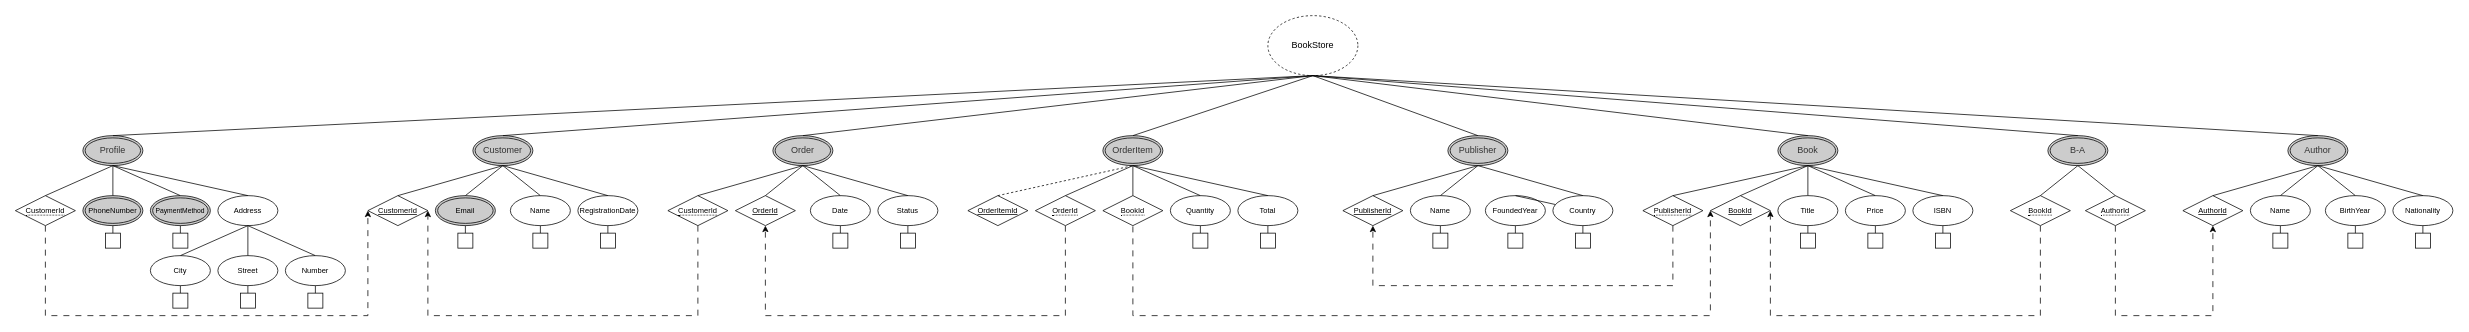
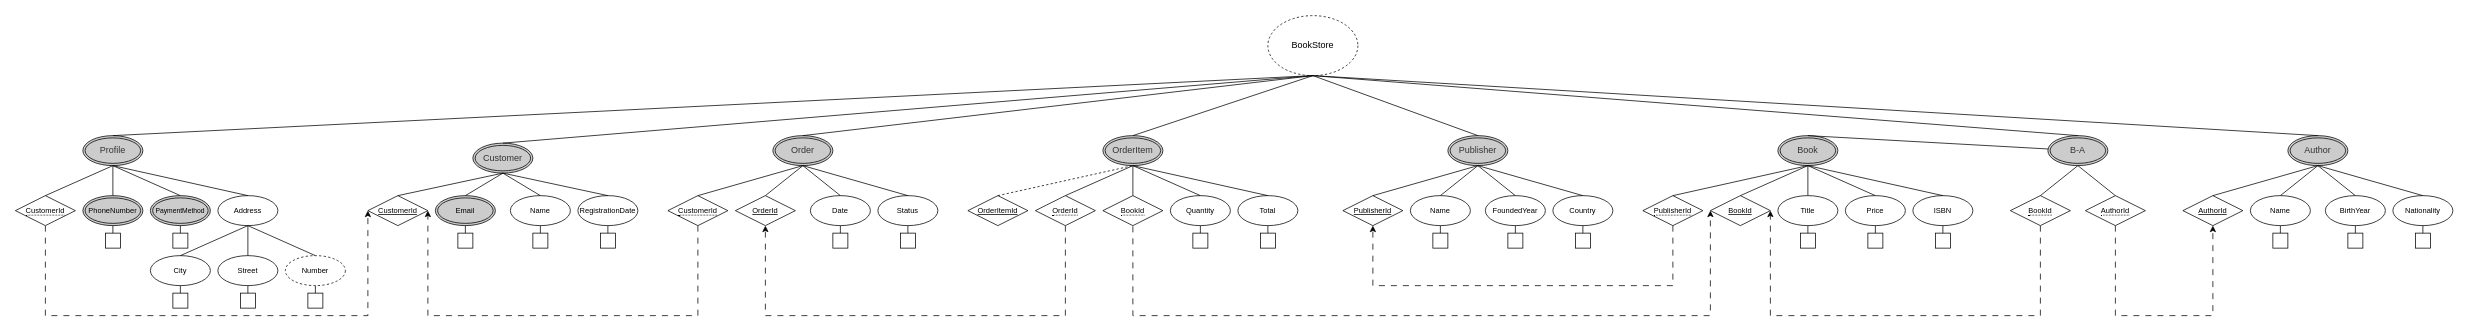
edge "BookStore" -- "Book": now "B-A" -- "Book"
node "Customer": moved (503, 150) -> (503, 158)
edge "FoundedYear" -- "Country": now "FoundedYear" -- "Publisher"
node "Number": style solid -> dashed
